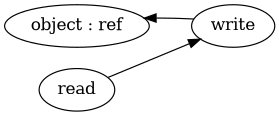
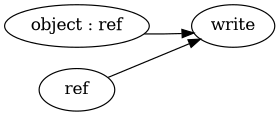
edge "write" -> "object : ref": reversed
node "read": label "read" -> "ref"
